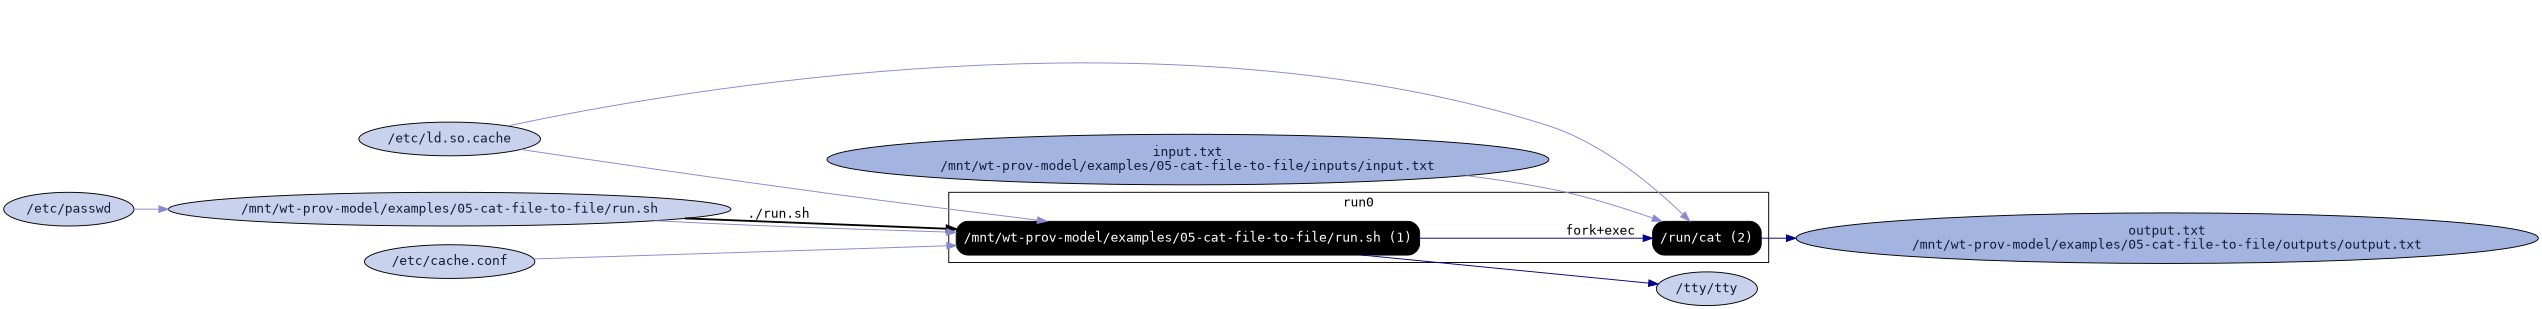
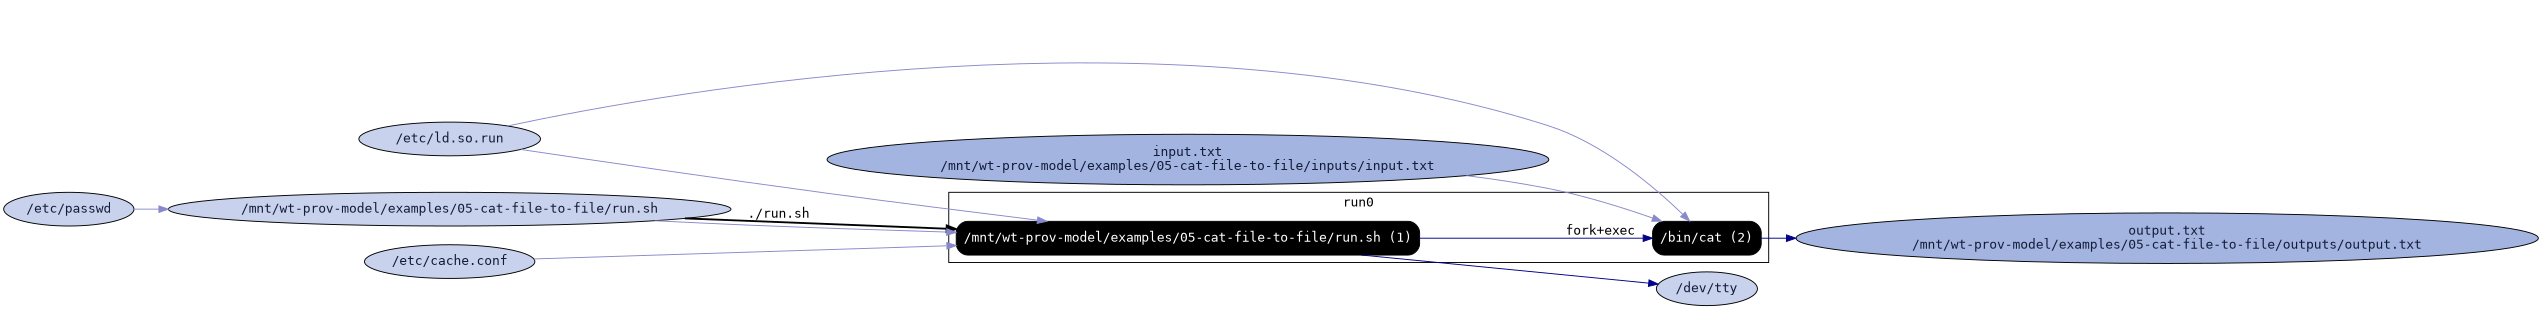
node "/etc/ld.so.cache": label "/etc/ld.so.cache" -> "/etc/ld.so.run"
node "/run/cat (2)": label "/run/cat (2)" -> "/bin/cat (2)"
node "/tty/tty": label "/tty/tty" -> "/dev/tty"
